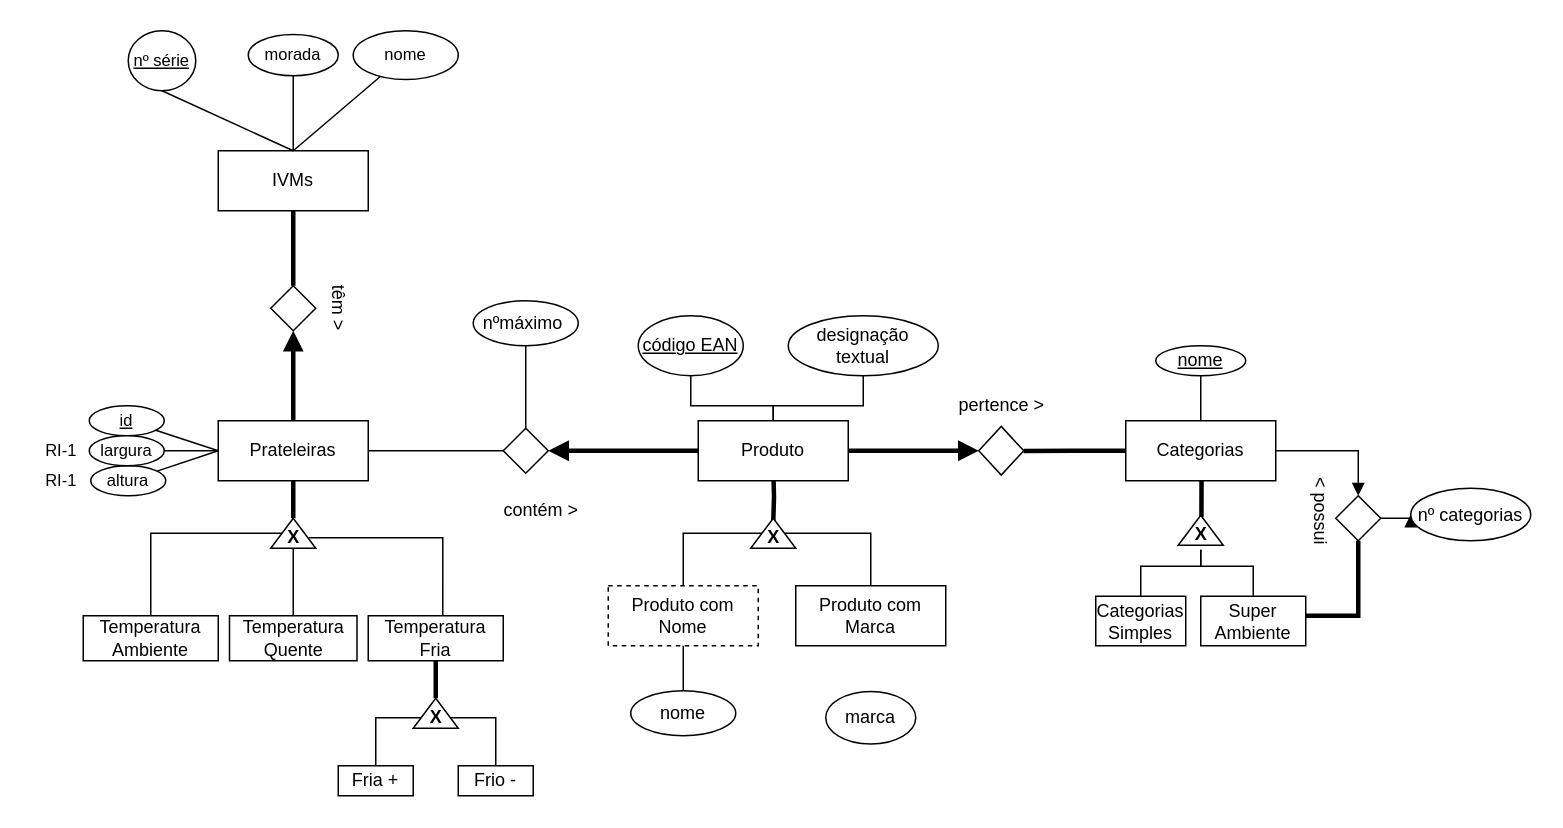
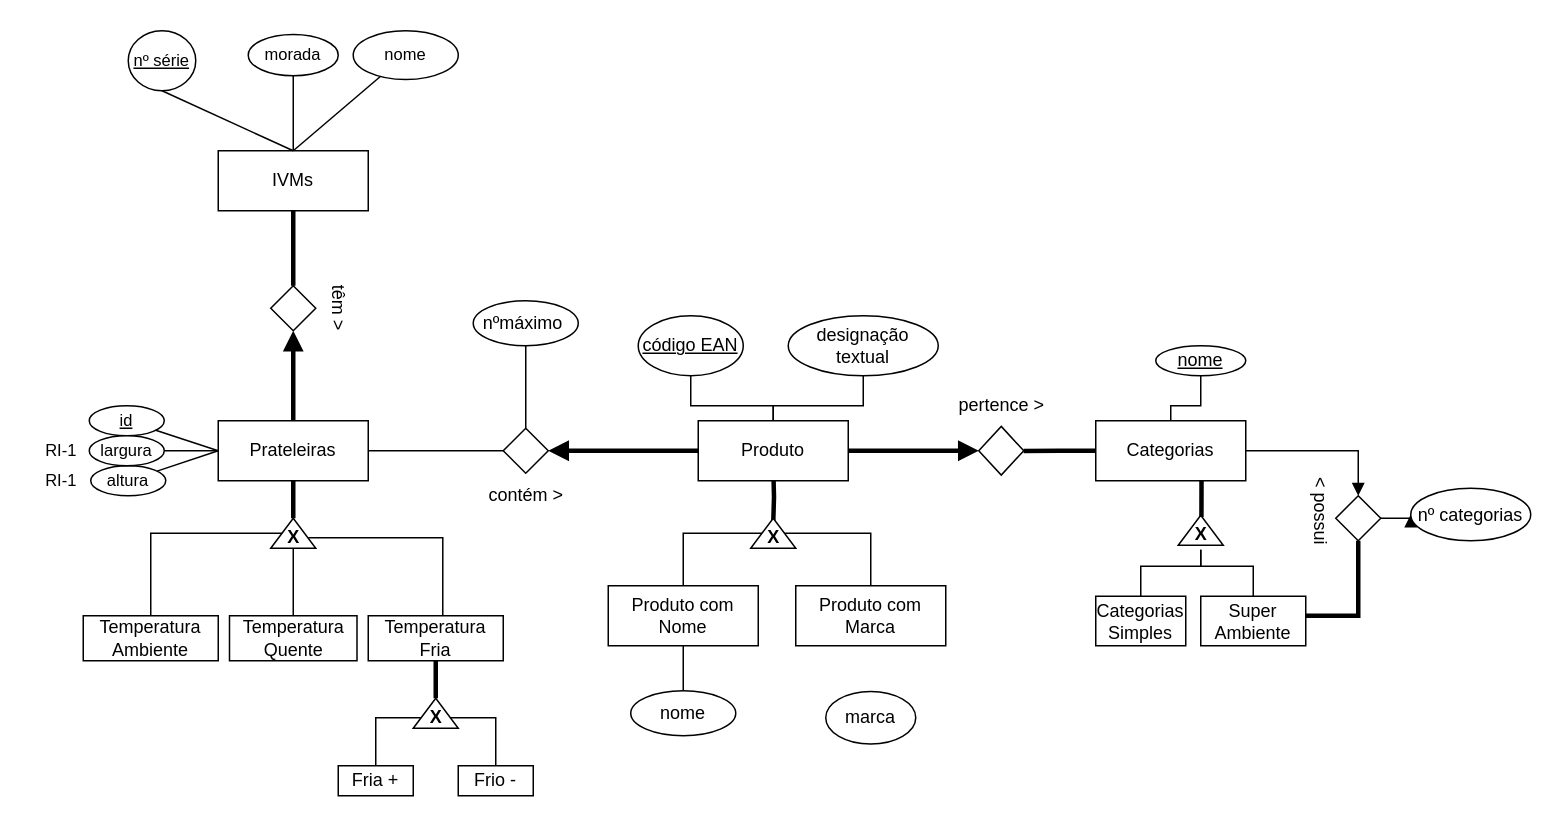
node "Categorias": moved (1201, 451) -> (1171, 451)
node "contém >": moved (541, 511) -> (526, 496)
node "Produto com Nome": style dashed -> solid
